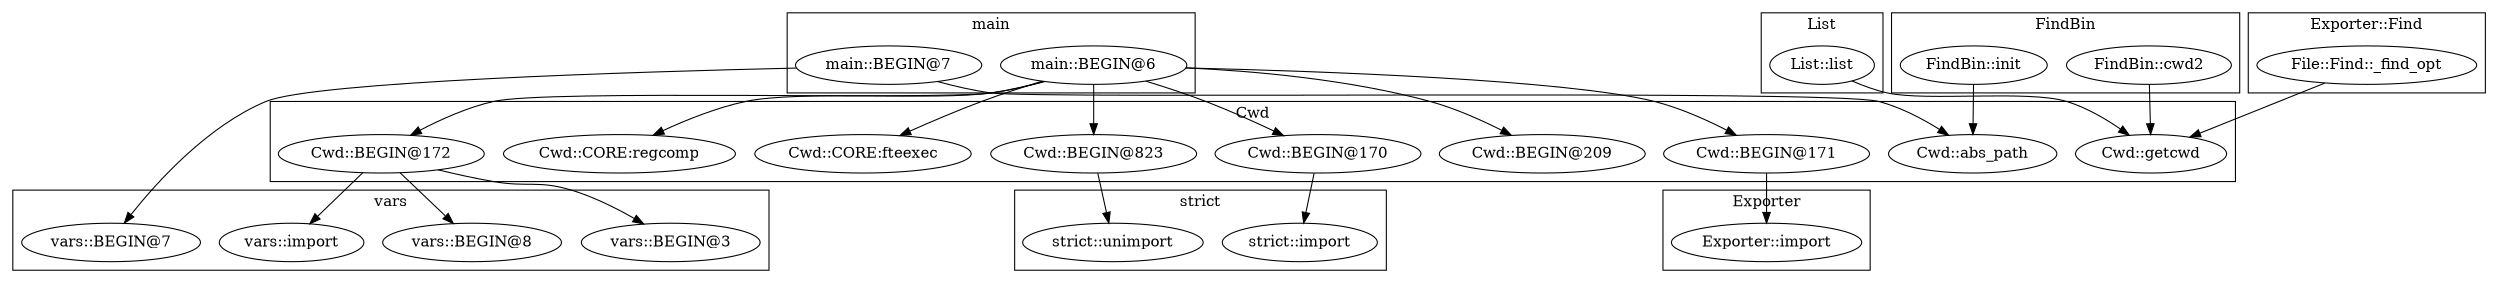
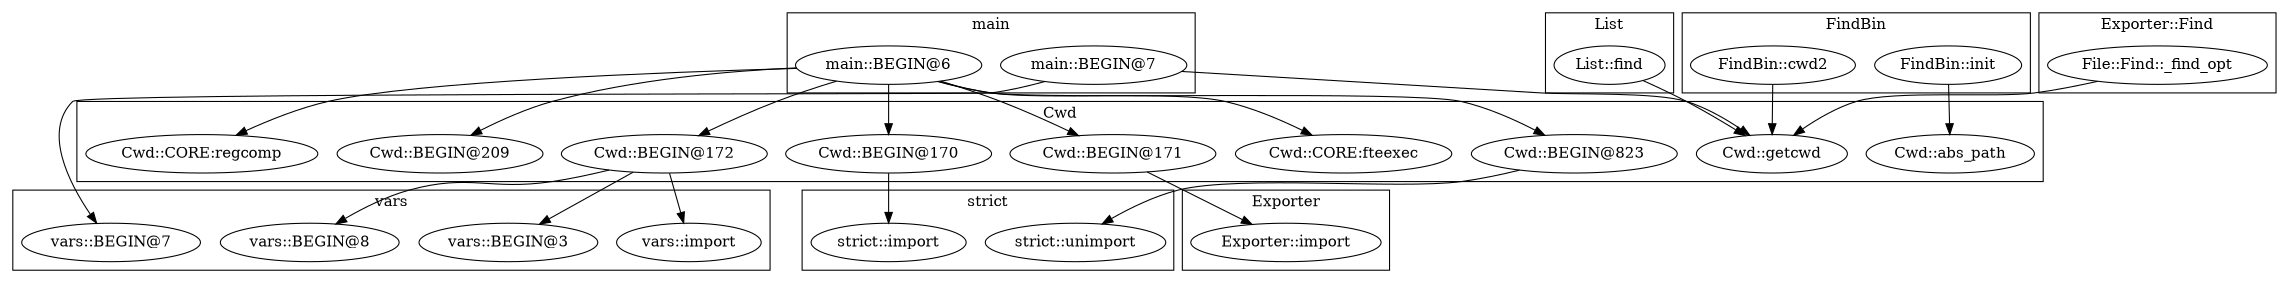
node "List::list": label "List::list" -> "List::find"
edge "main::BEGIN@7" -> "Cwd::abs_path": now "main::BEGIN@7" -> "Cwd::getcwd"
